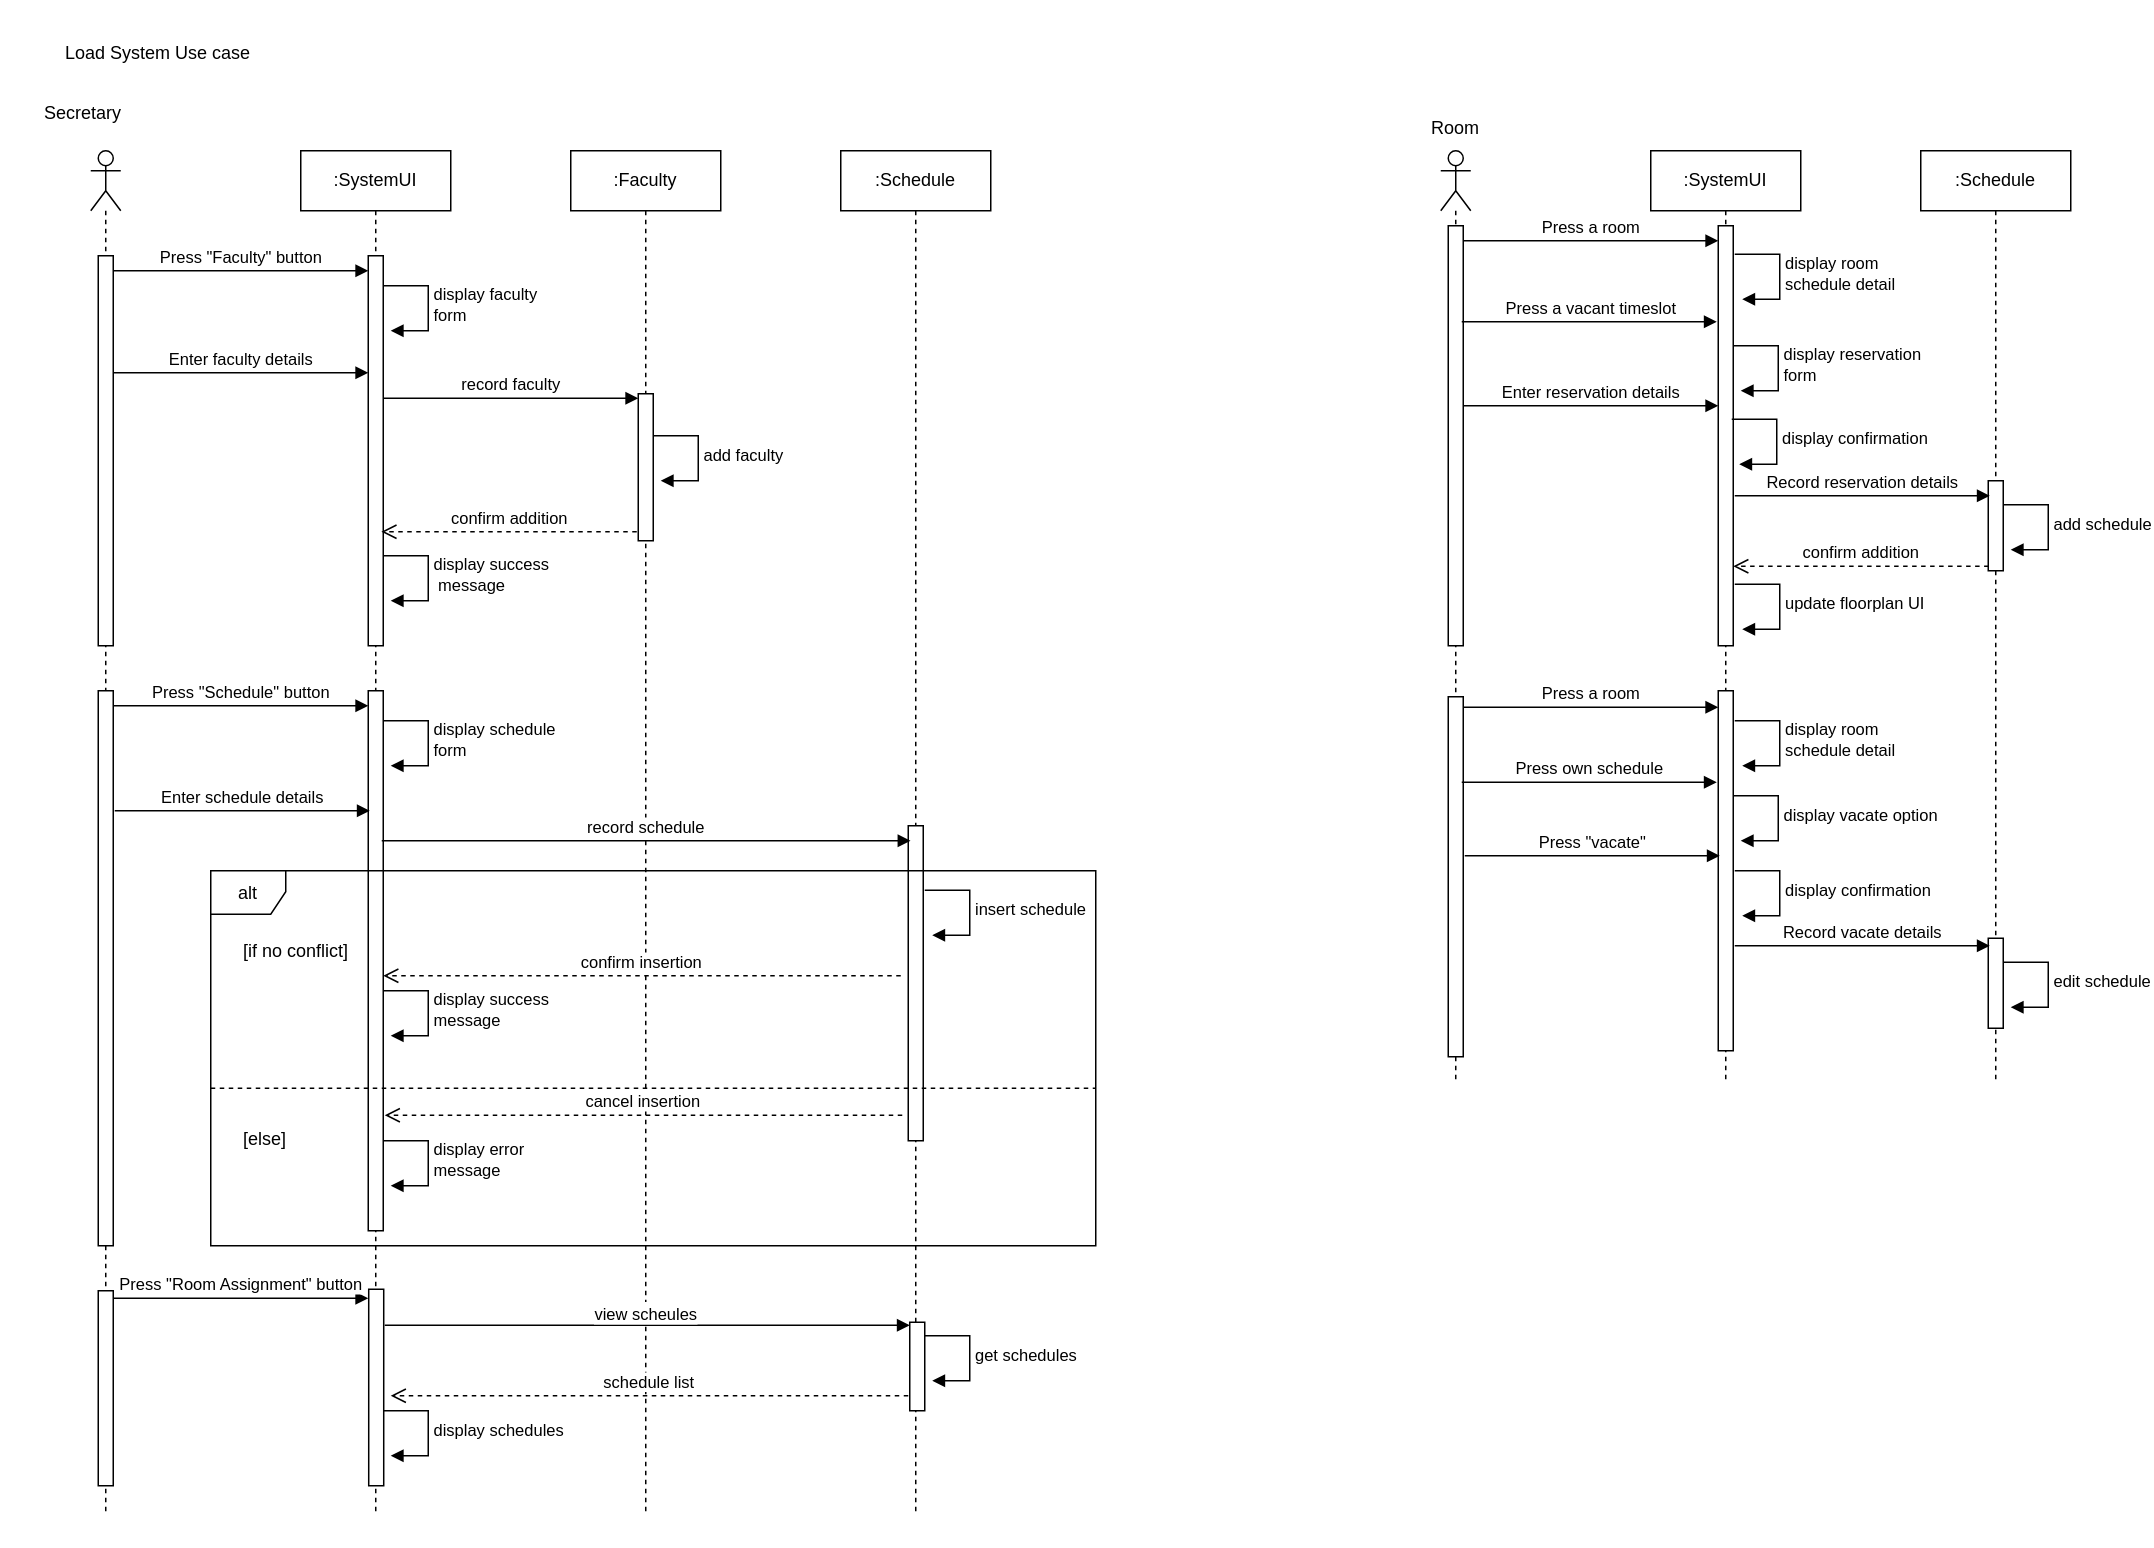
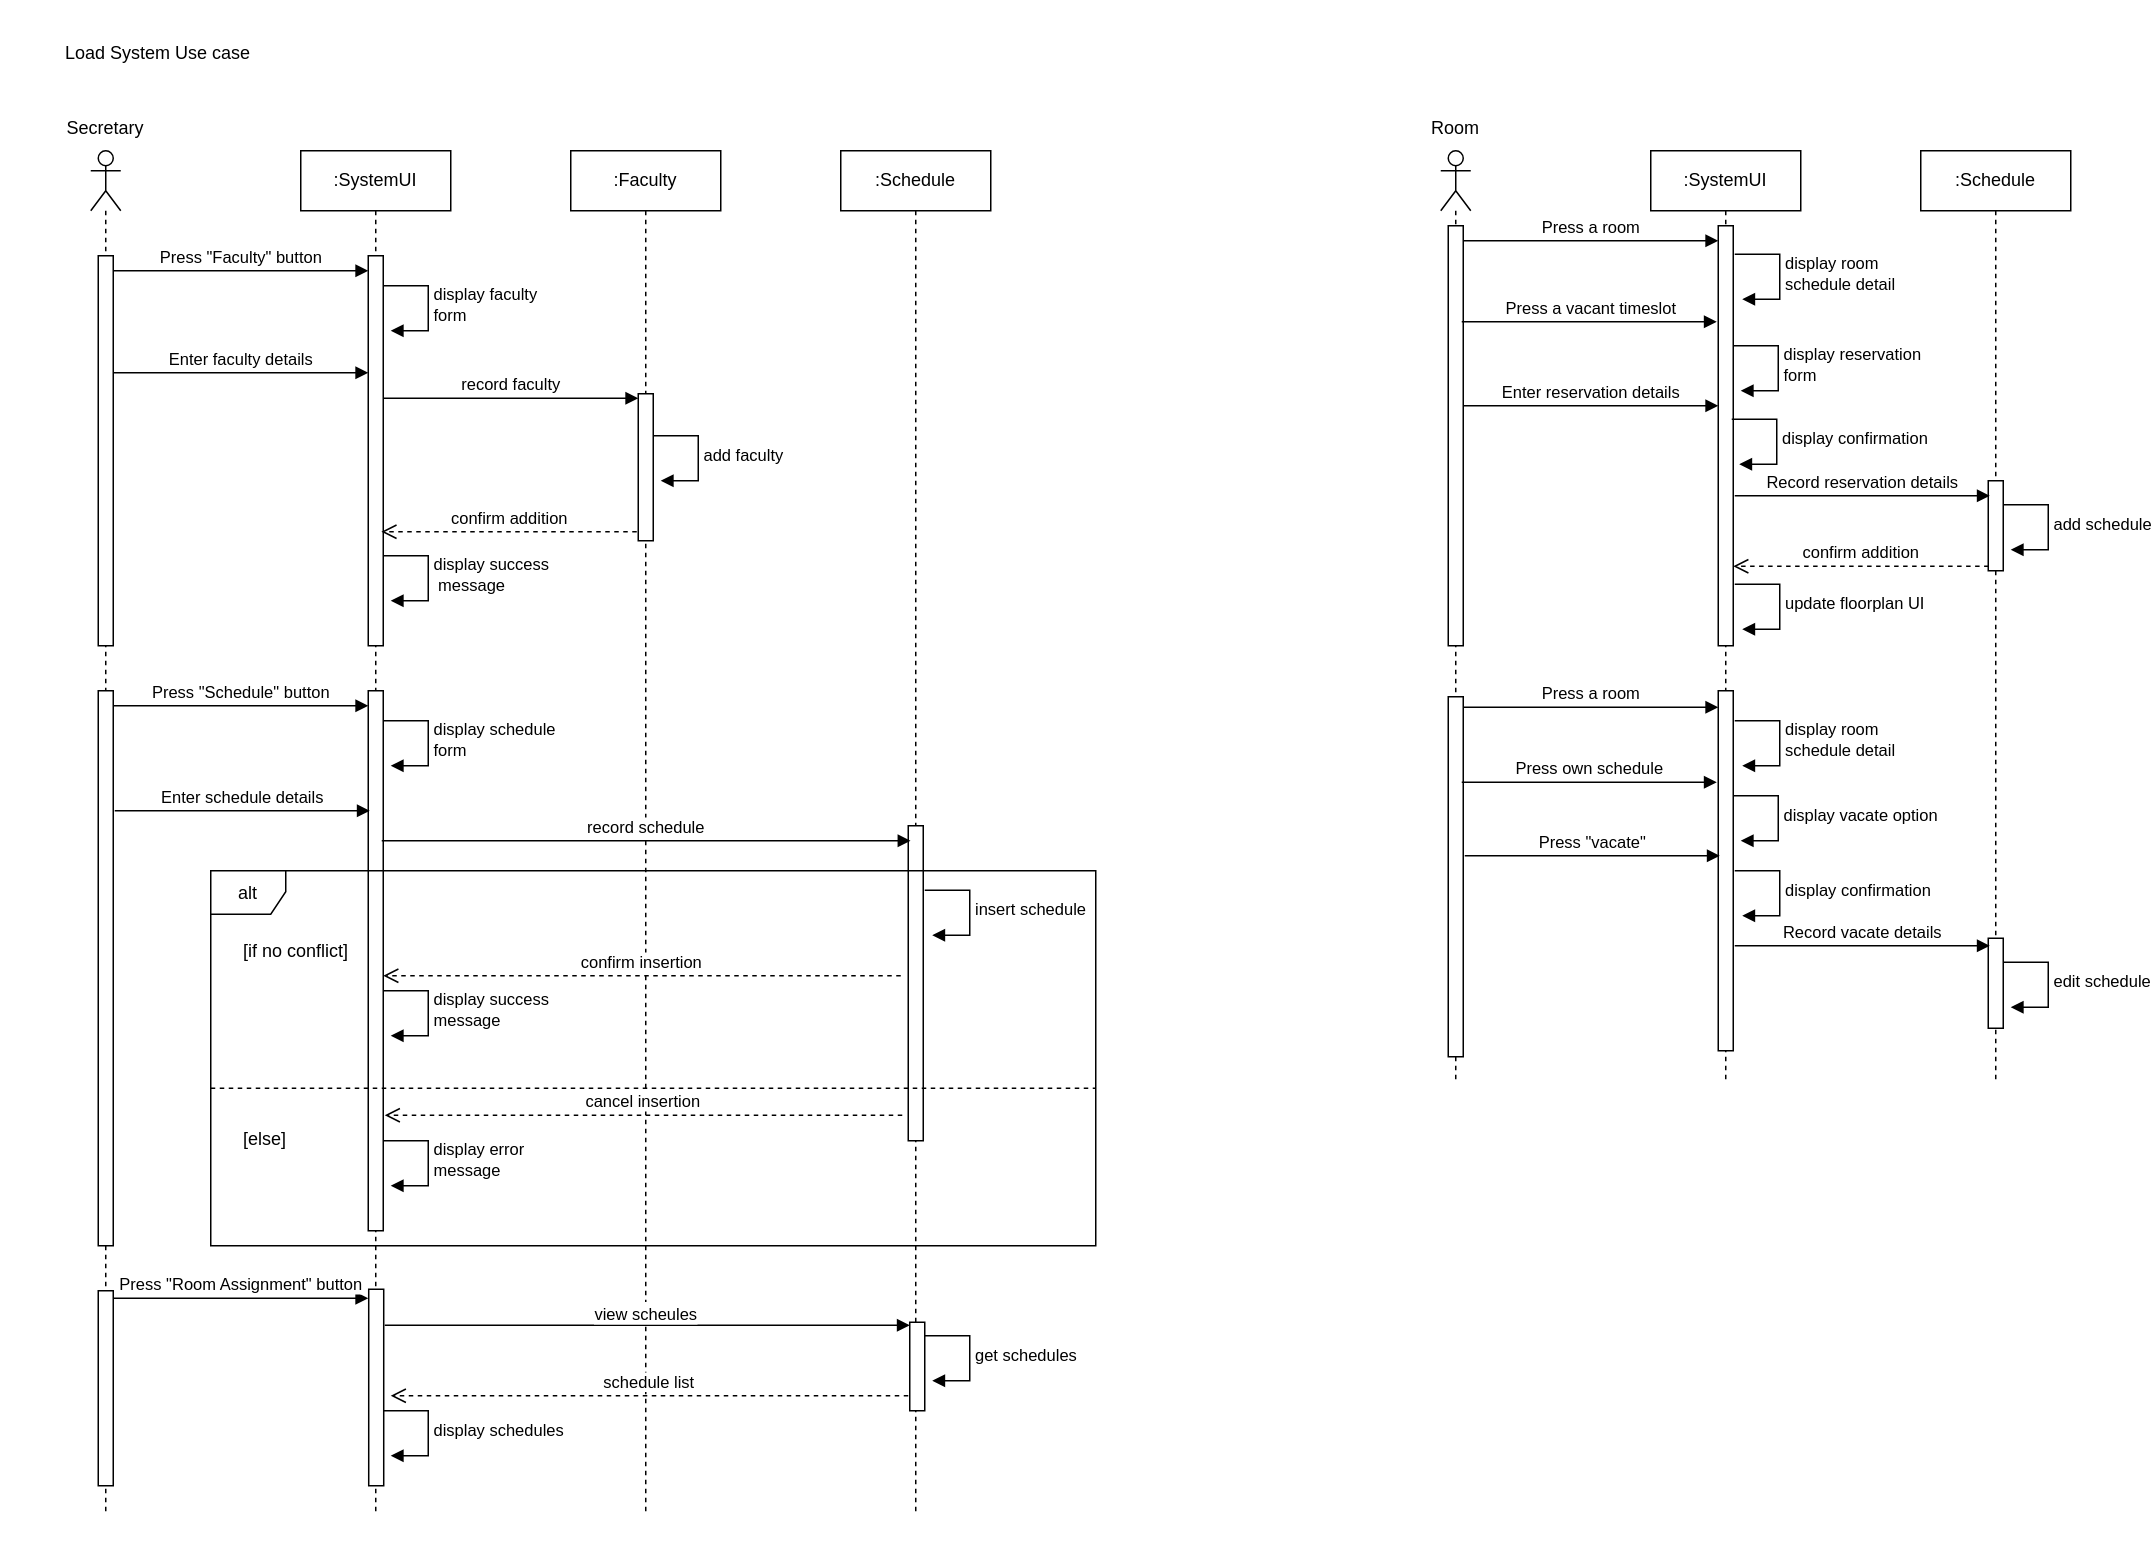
node "Secretary": moved (83, 113) -> (106, 128)
